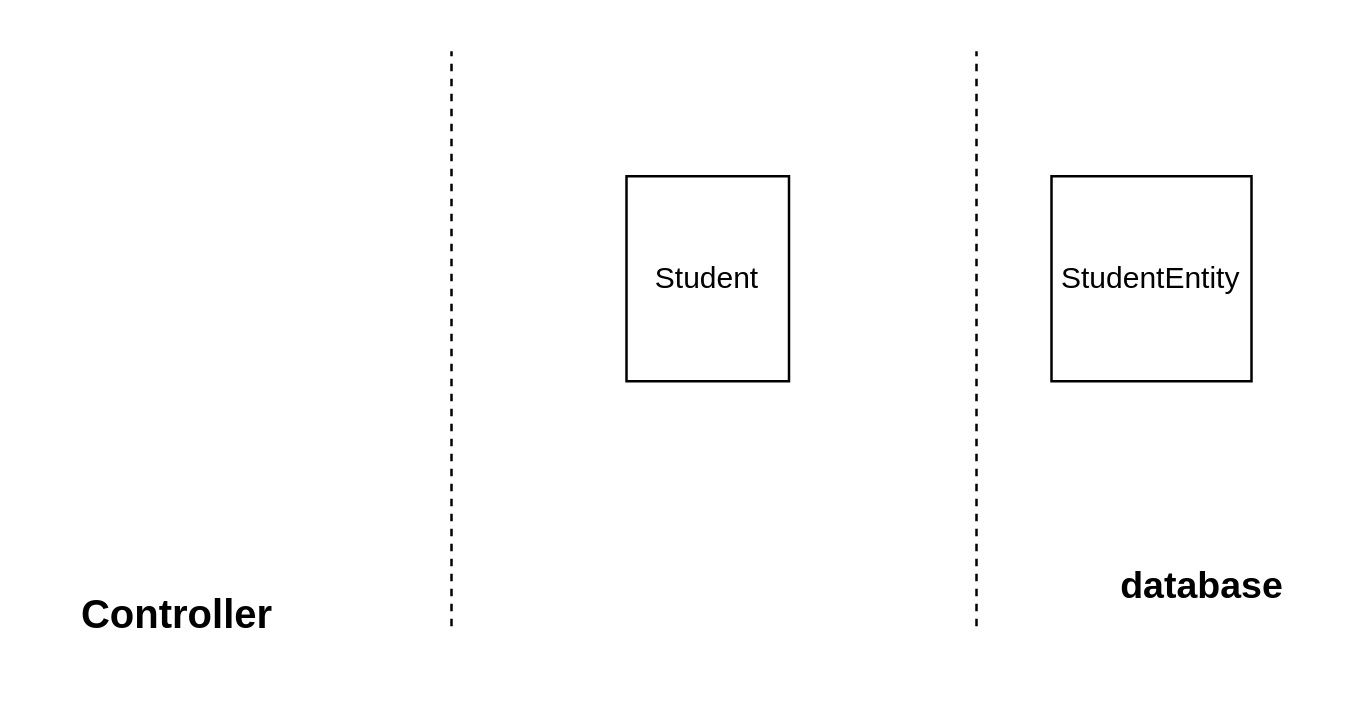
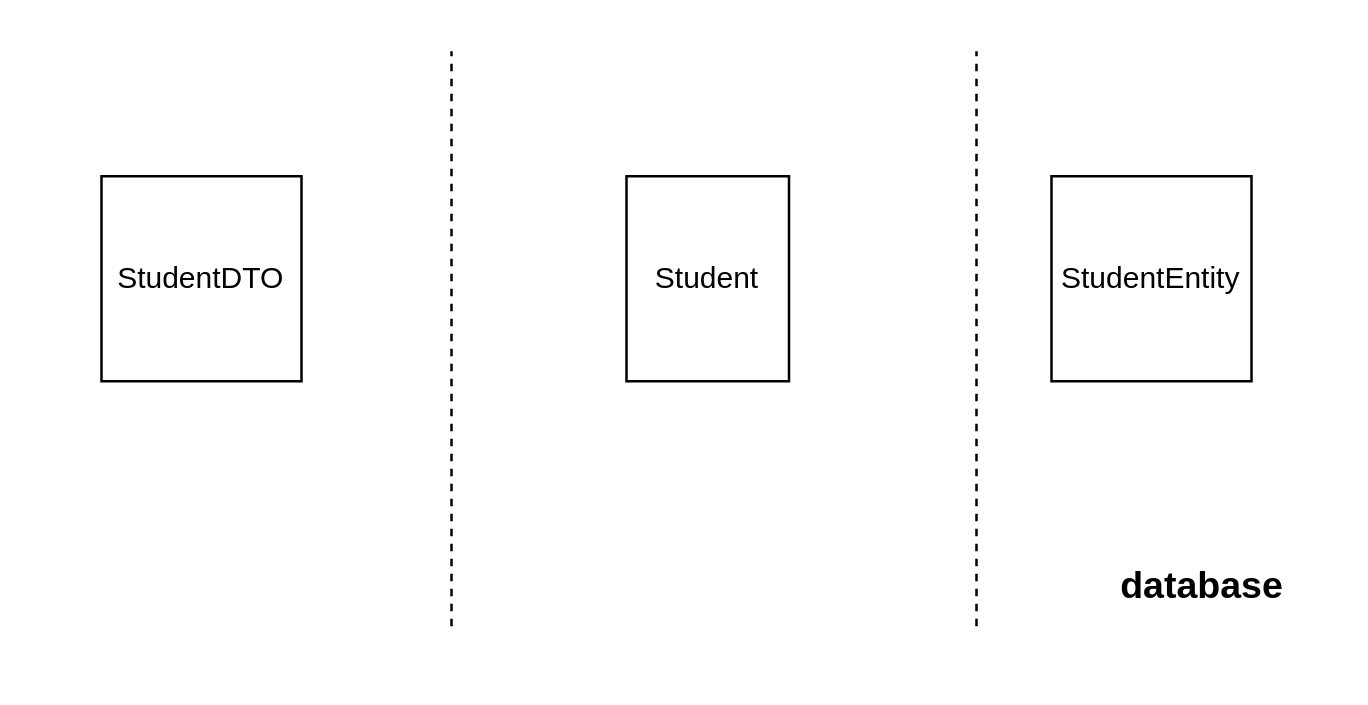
node "StudentDTO": added
node "Controller": removed
